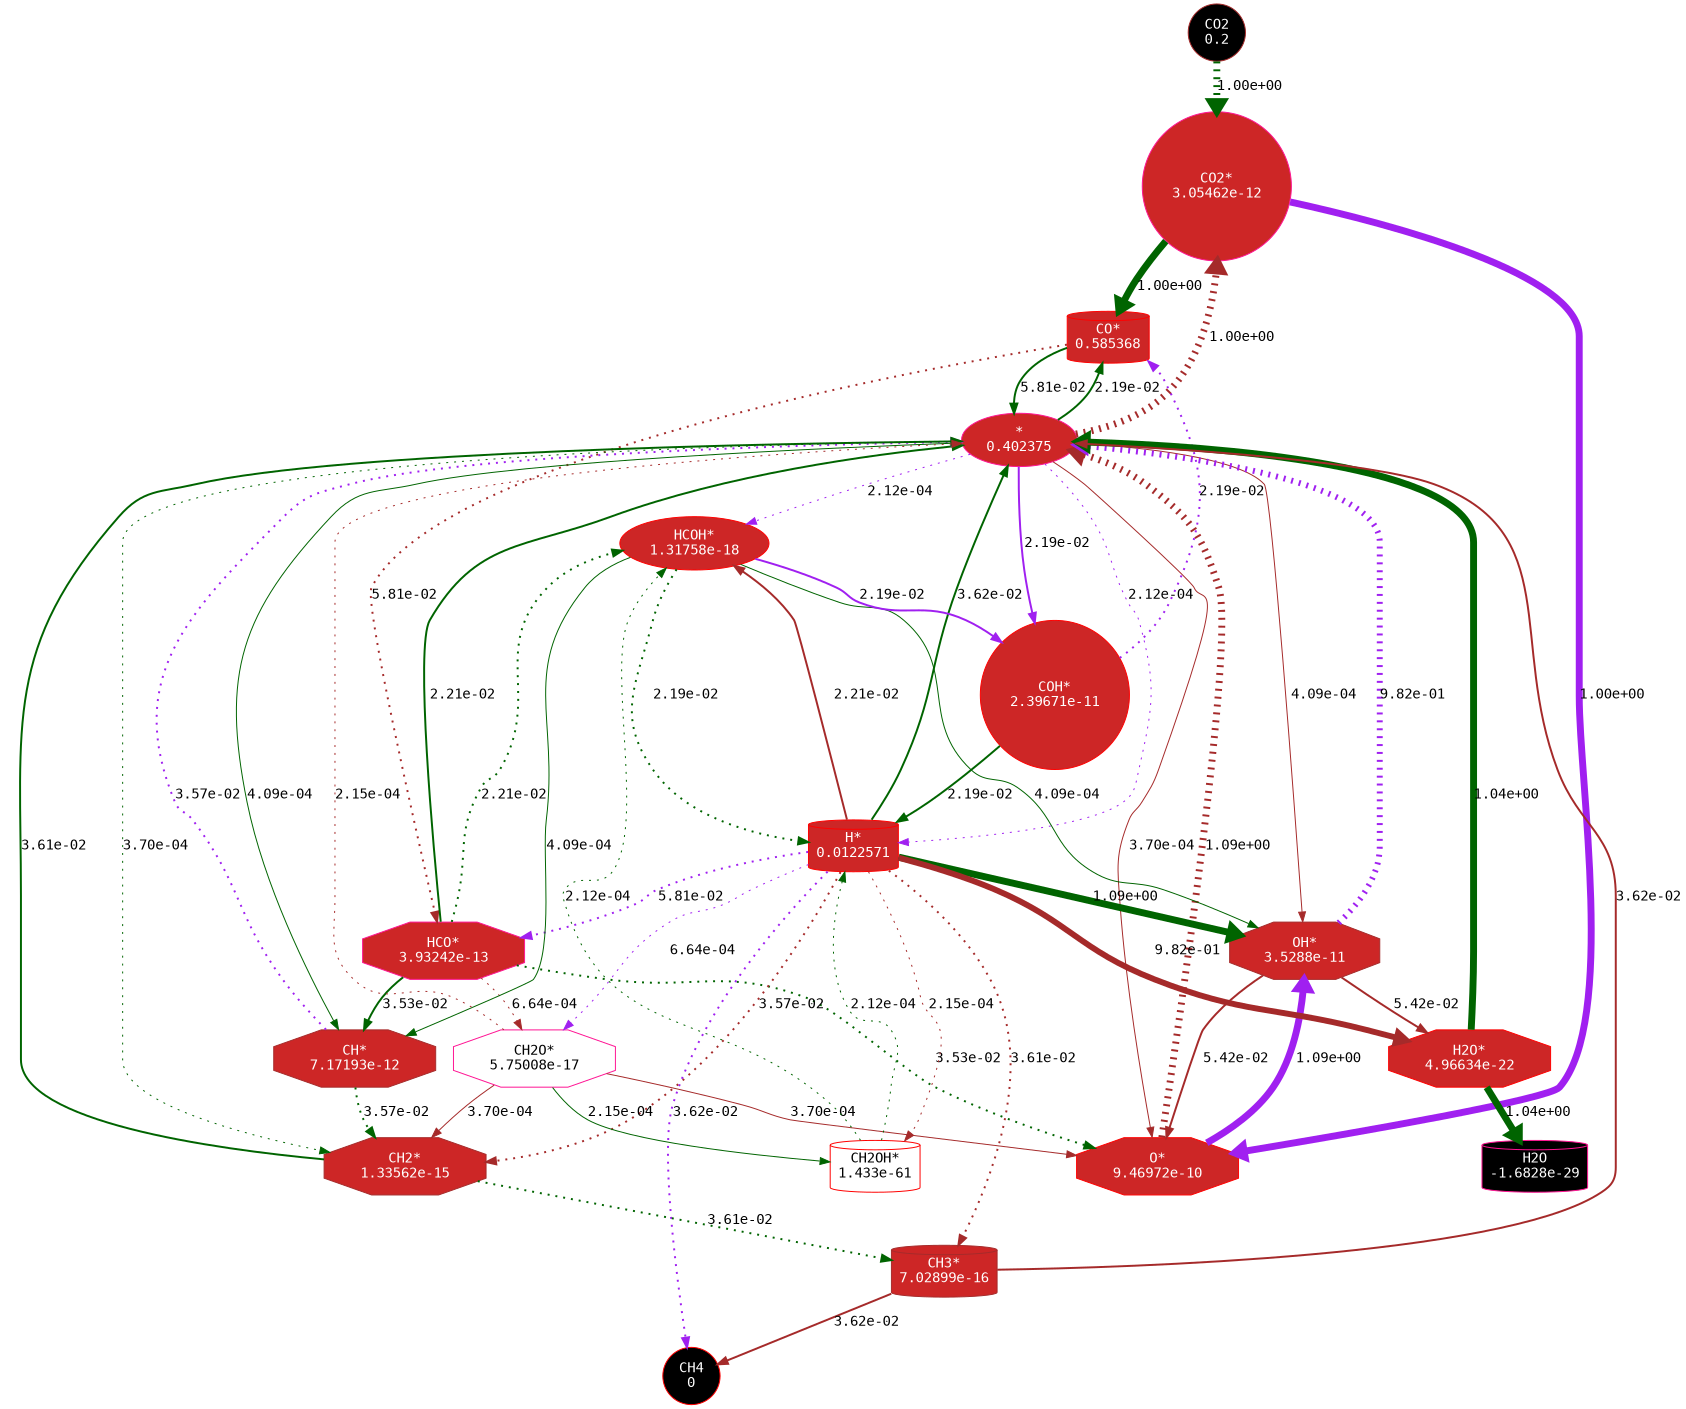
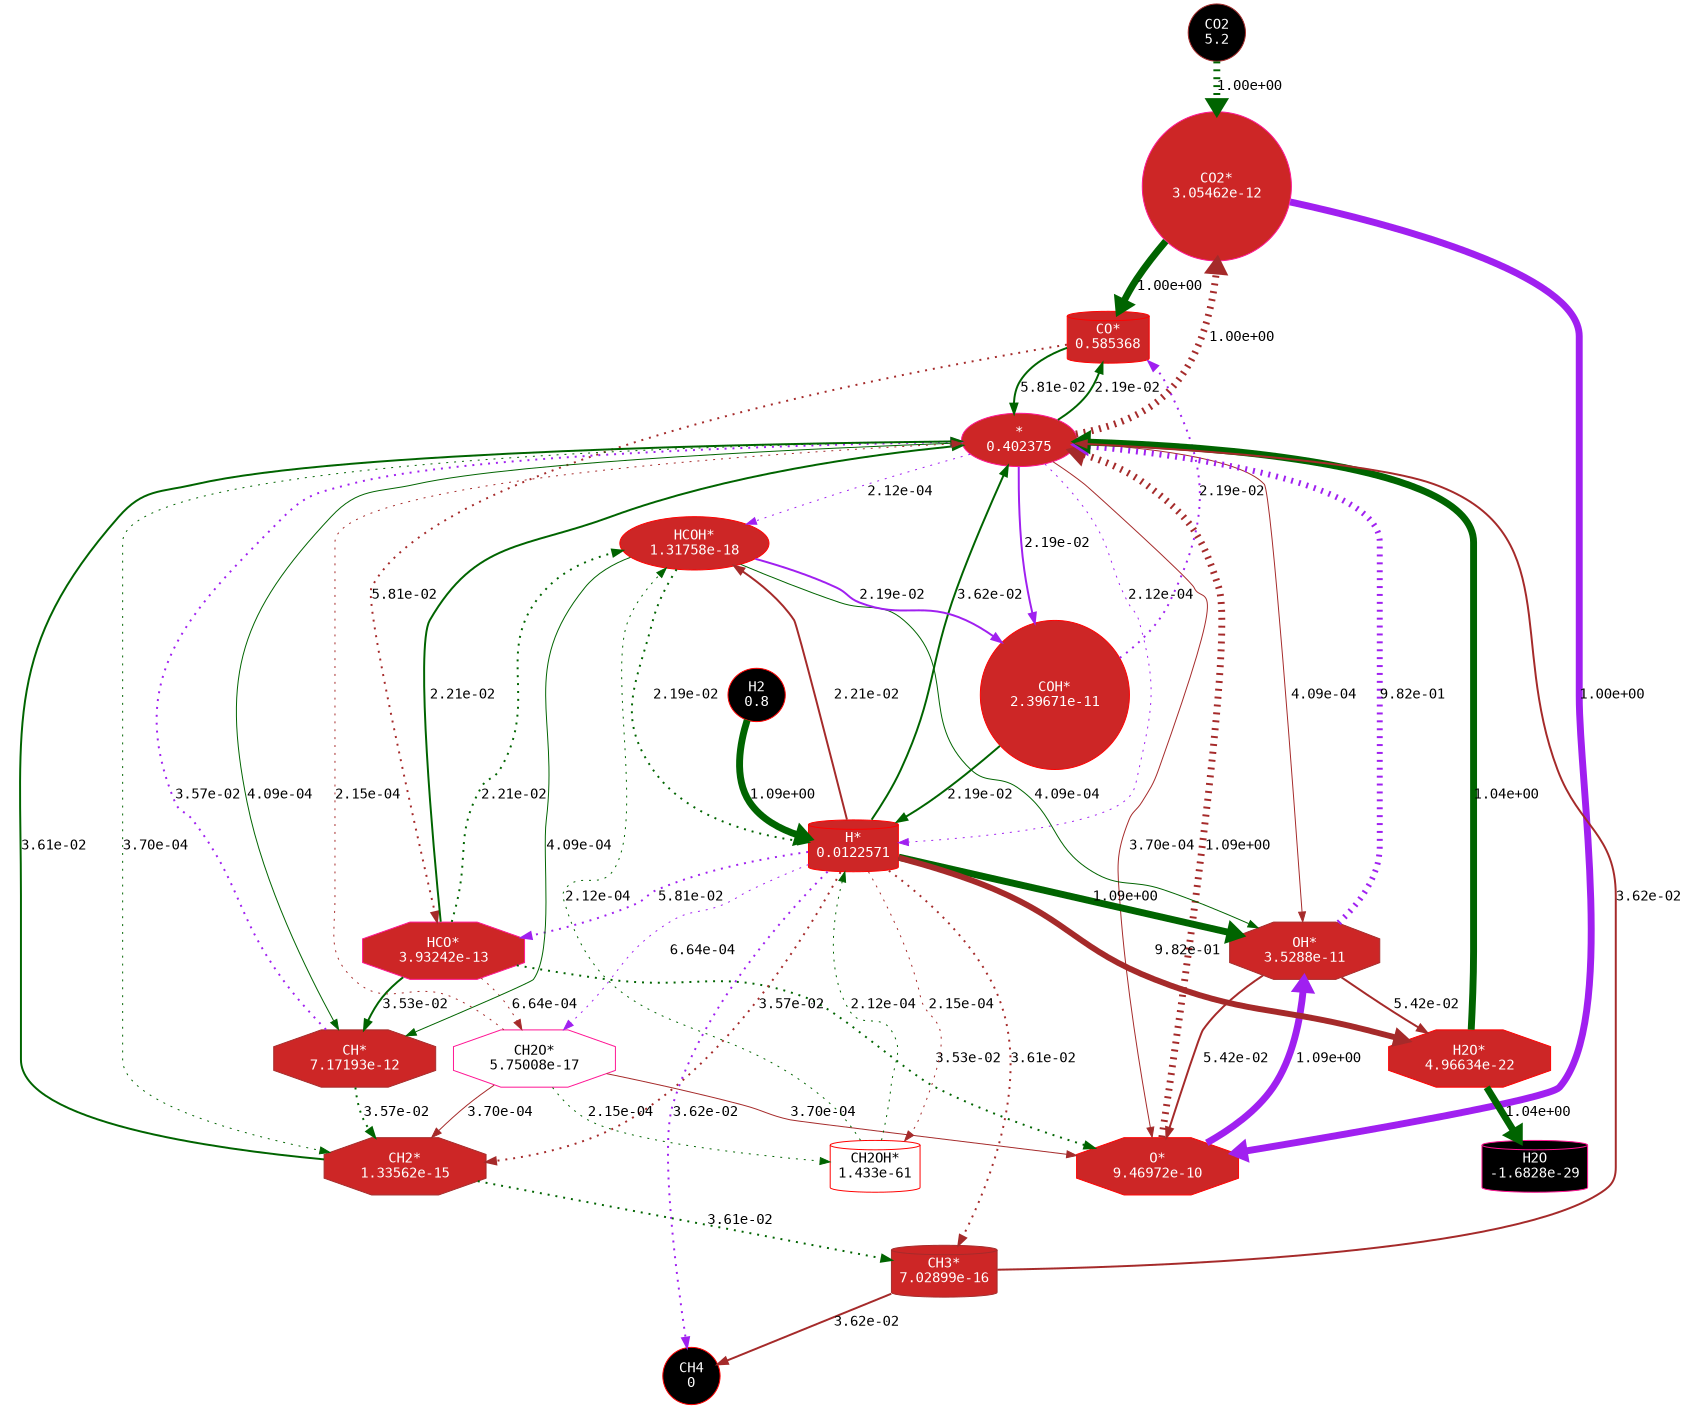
node "CO2 0.2": label "CO2 0.2" -> "CO2 5.2"
node "H2 0.8": added
edge "CH2O* 5.75008e-17" -> "CH2OH* 1.433e-61": style bold -> dotted
